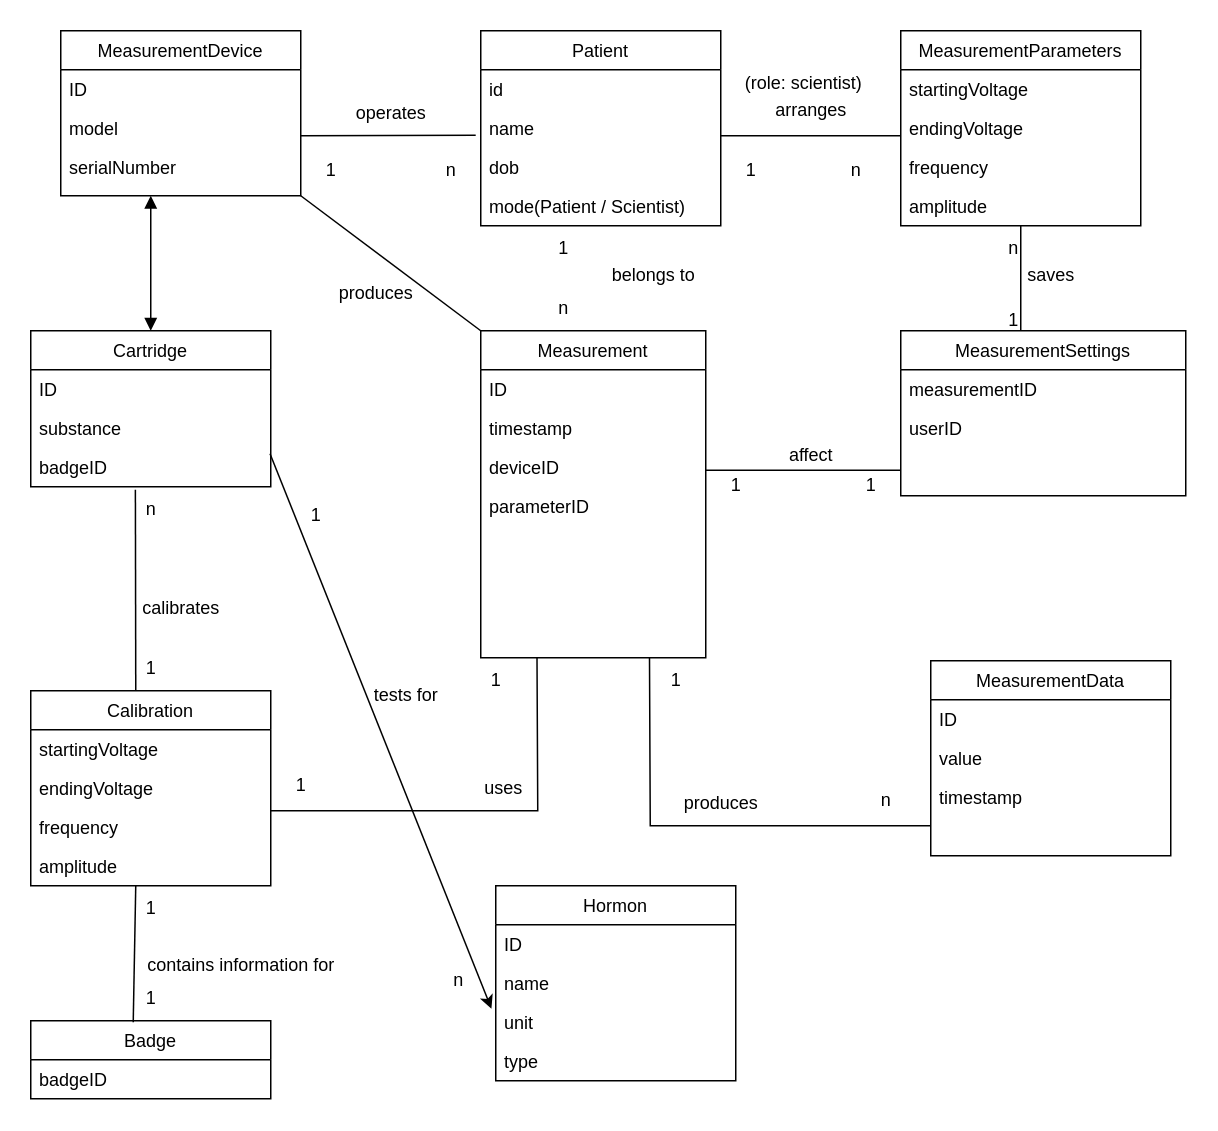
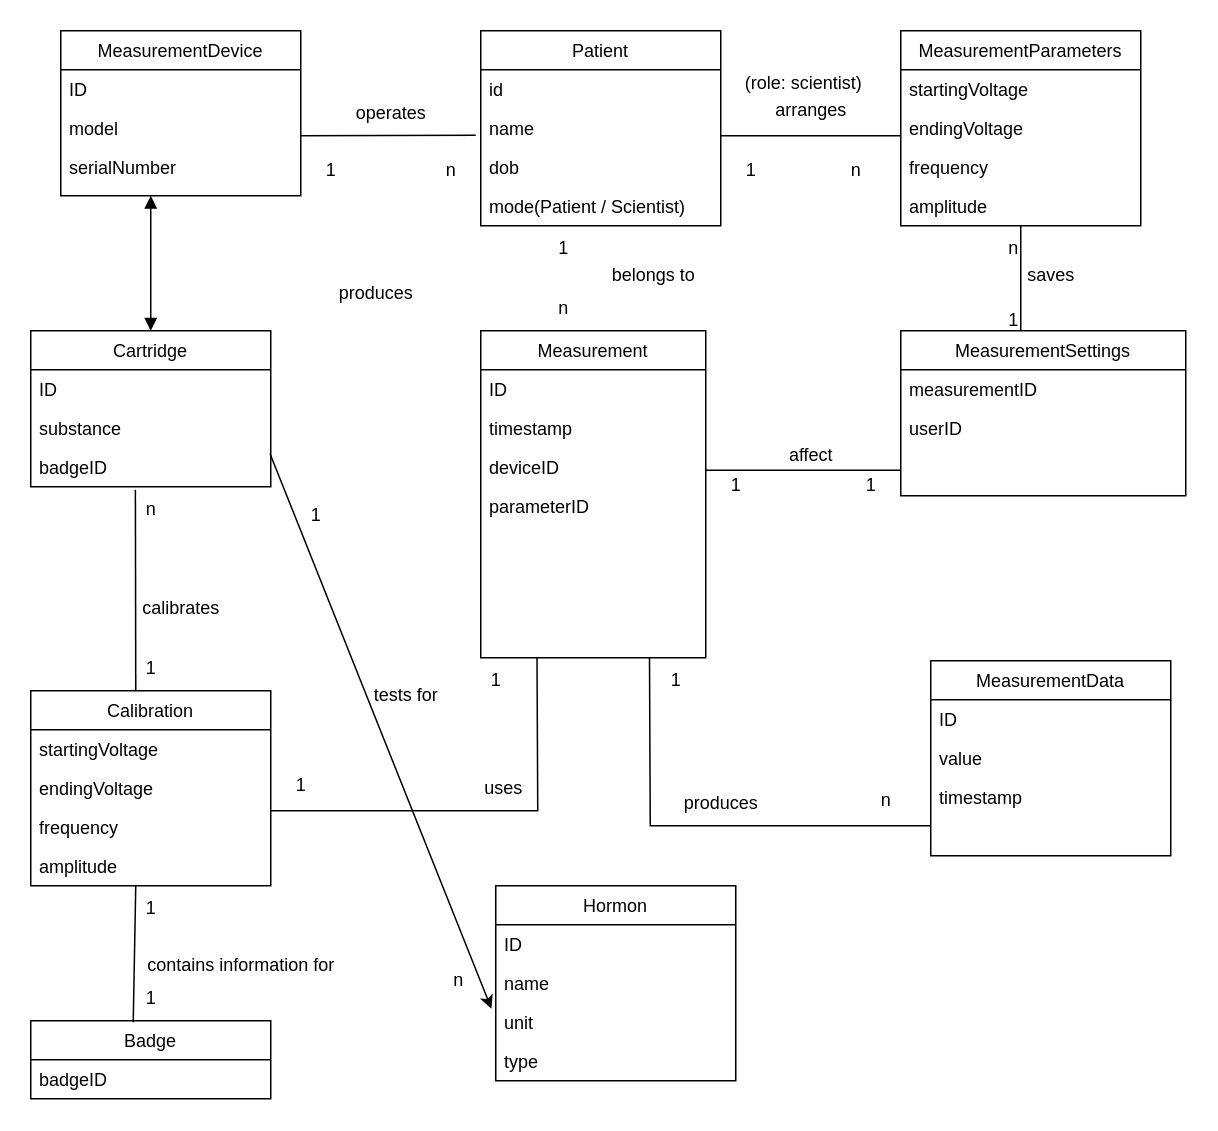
edge "MeasurementDevice" -- "Measurement": removed
